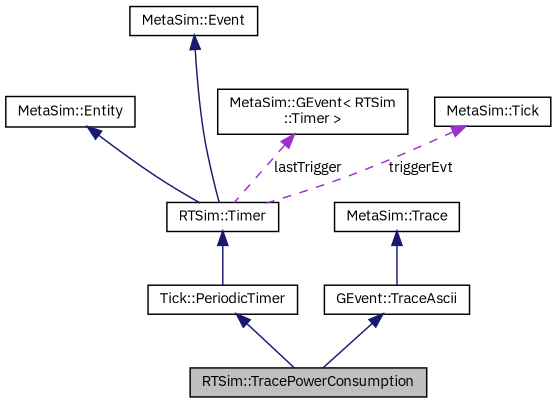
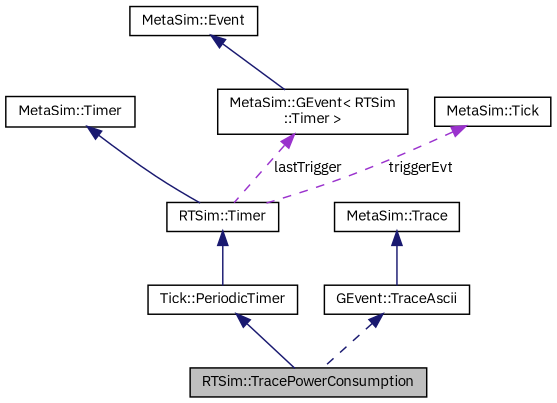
node "MetaSim::Entity": label "MetaSim::Entity" -> "MetaSim::Timer"
edge "RTSim::Timer" -> "MetaSim::Event": now "MetaSim::GEvent< RTSim ::Timer >" -> "MetaSim::Event"
edge "RTSim::TracePowerConsumption" -> "GEvent::TraceAscii": style solid -> dashed
